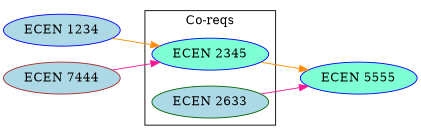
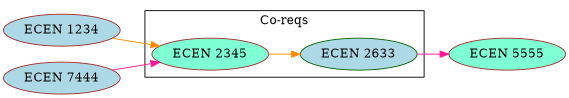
node "ECEN 1234": color blue -> brown
node "ECEN 2345": color blue -> brown
edge "ECEN 2345" -> "ECEN 5555": now "ECEN 2345" -> "ECEN 2633"
node "ECEN 5555": color blue -> brown
